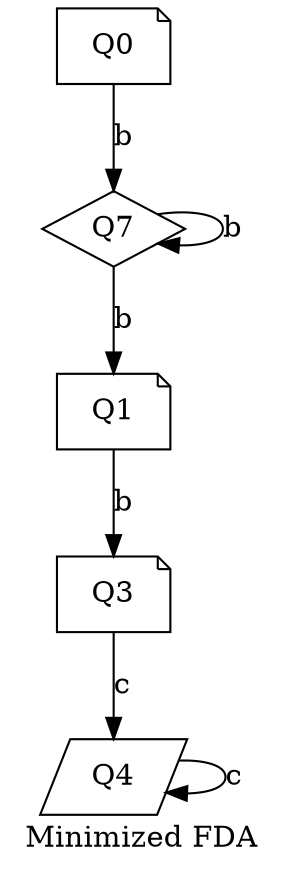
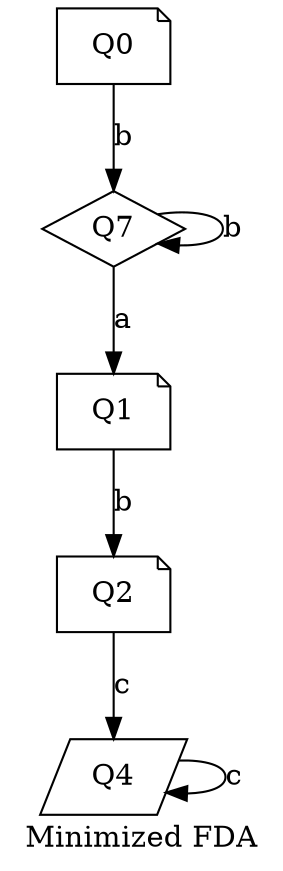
edge "Q7" -> "Q1": label "b" -> "a"
node "Q3": label "Q3" -> "Q2"
